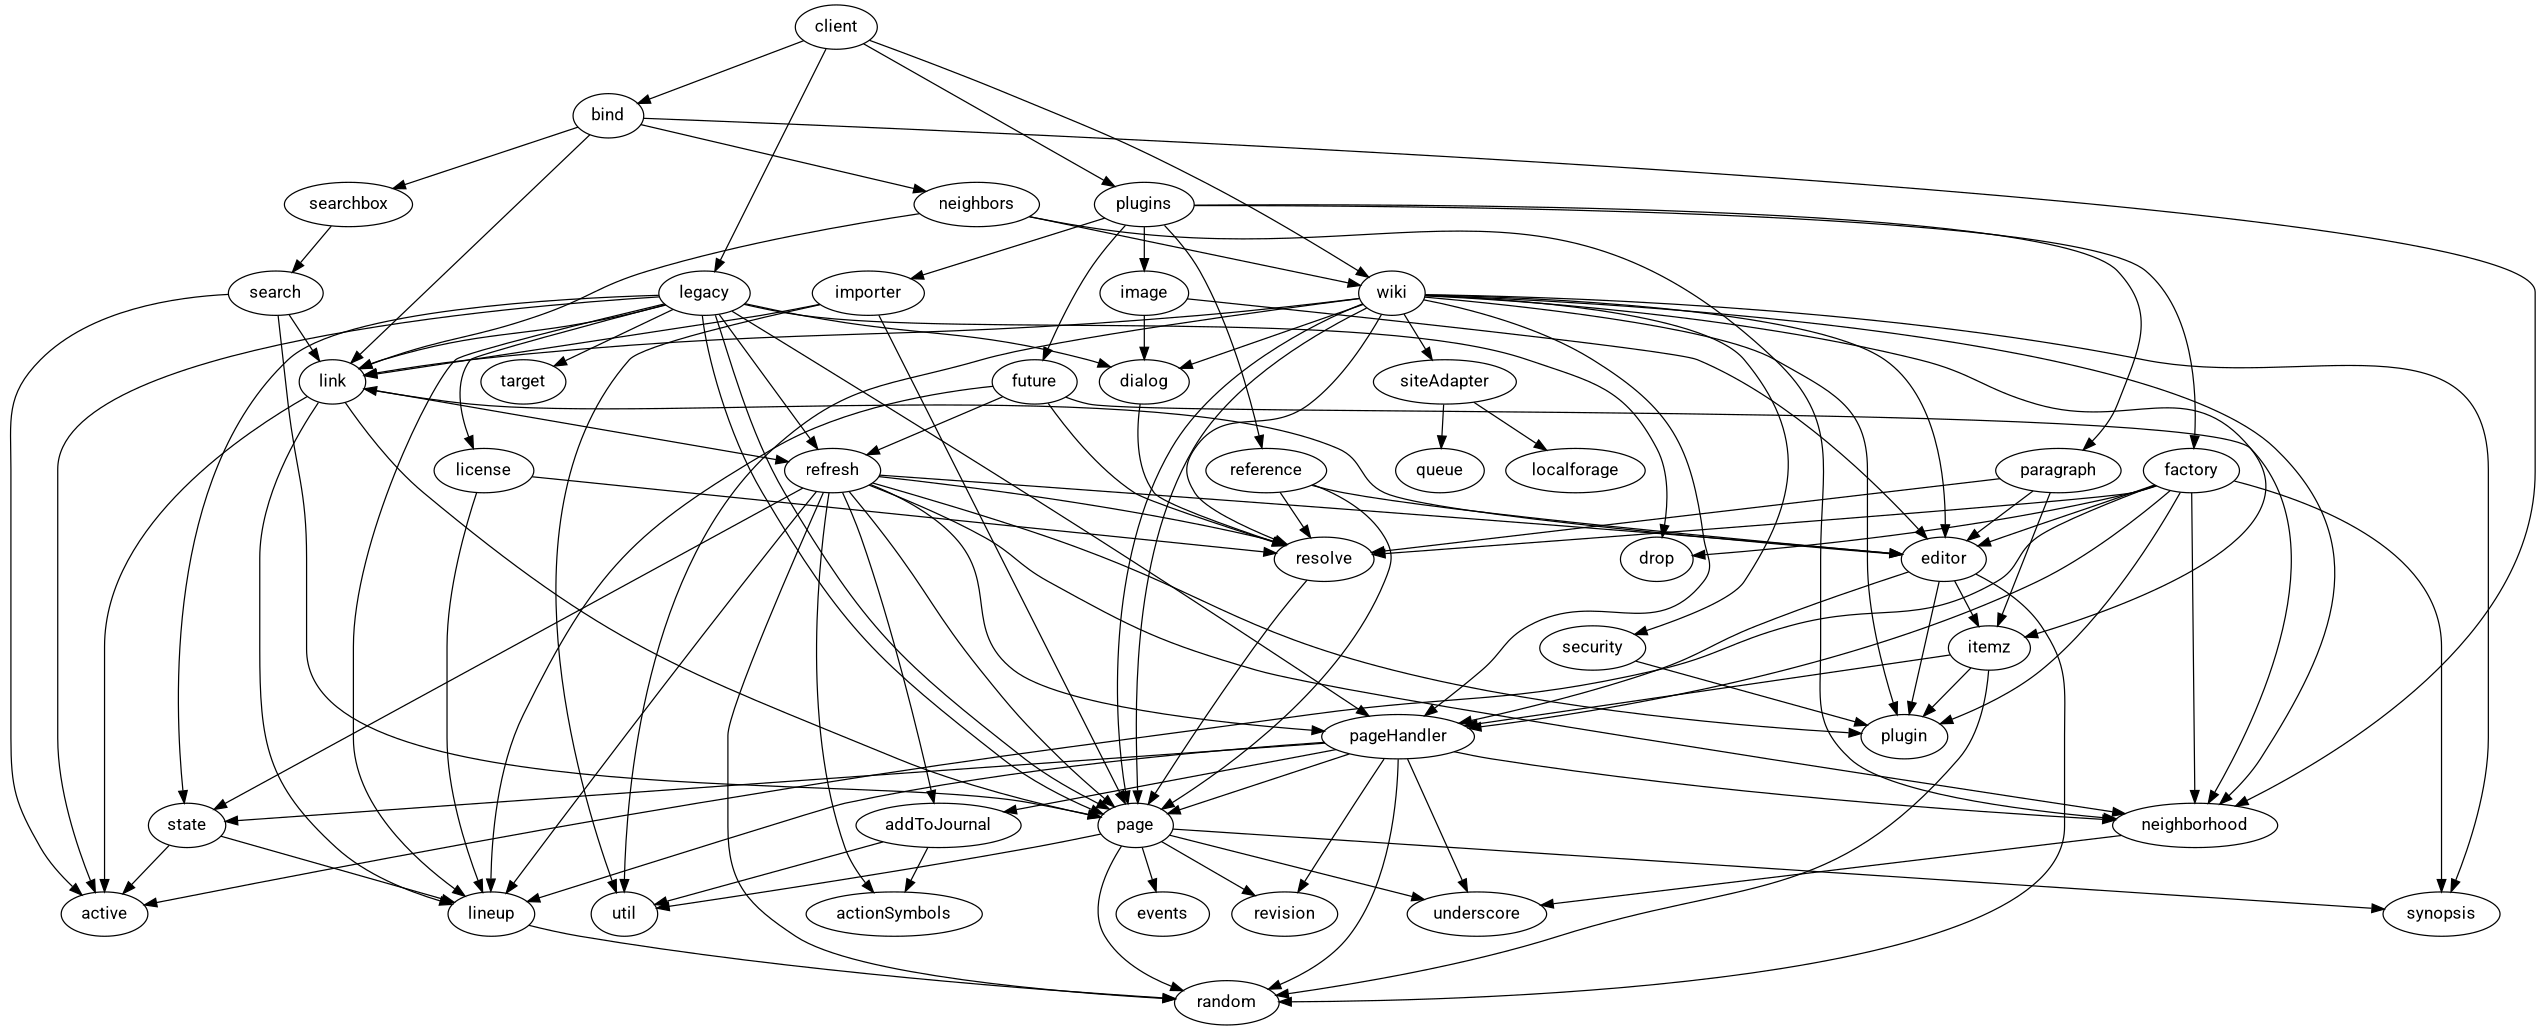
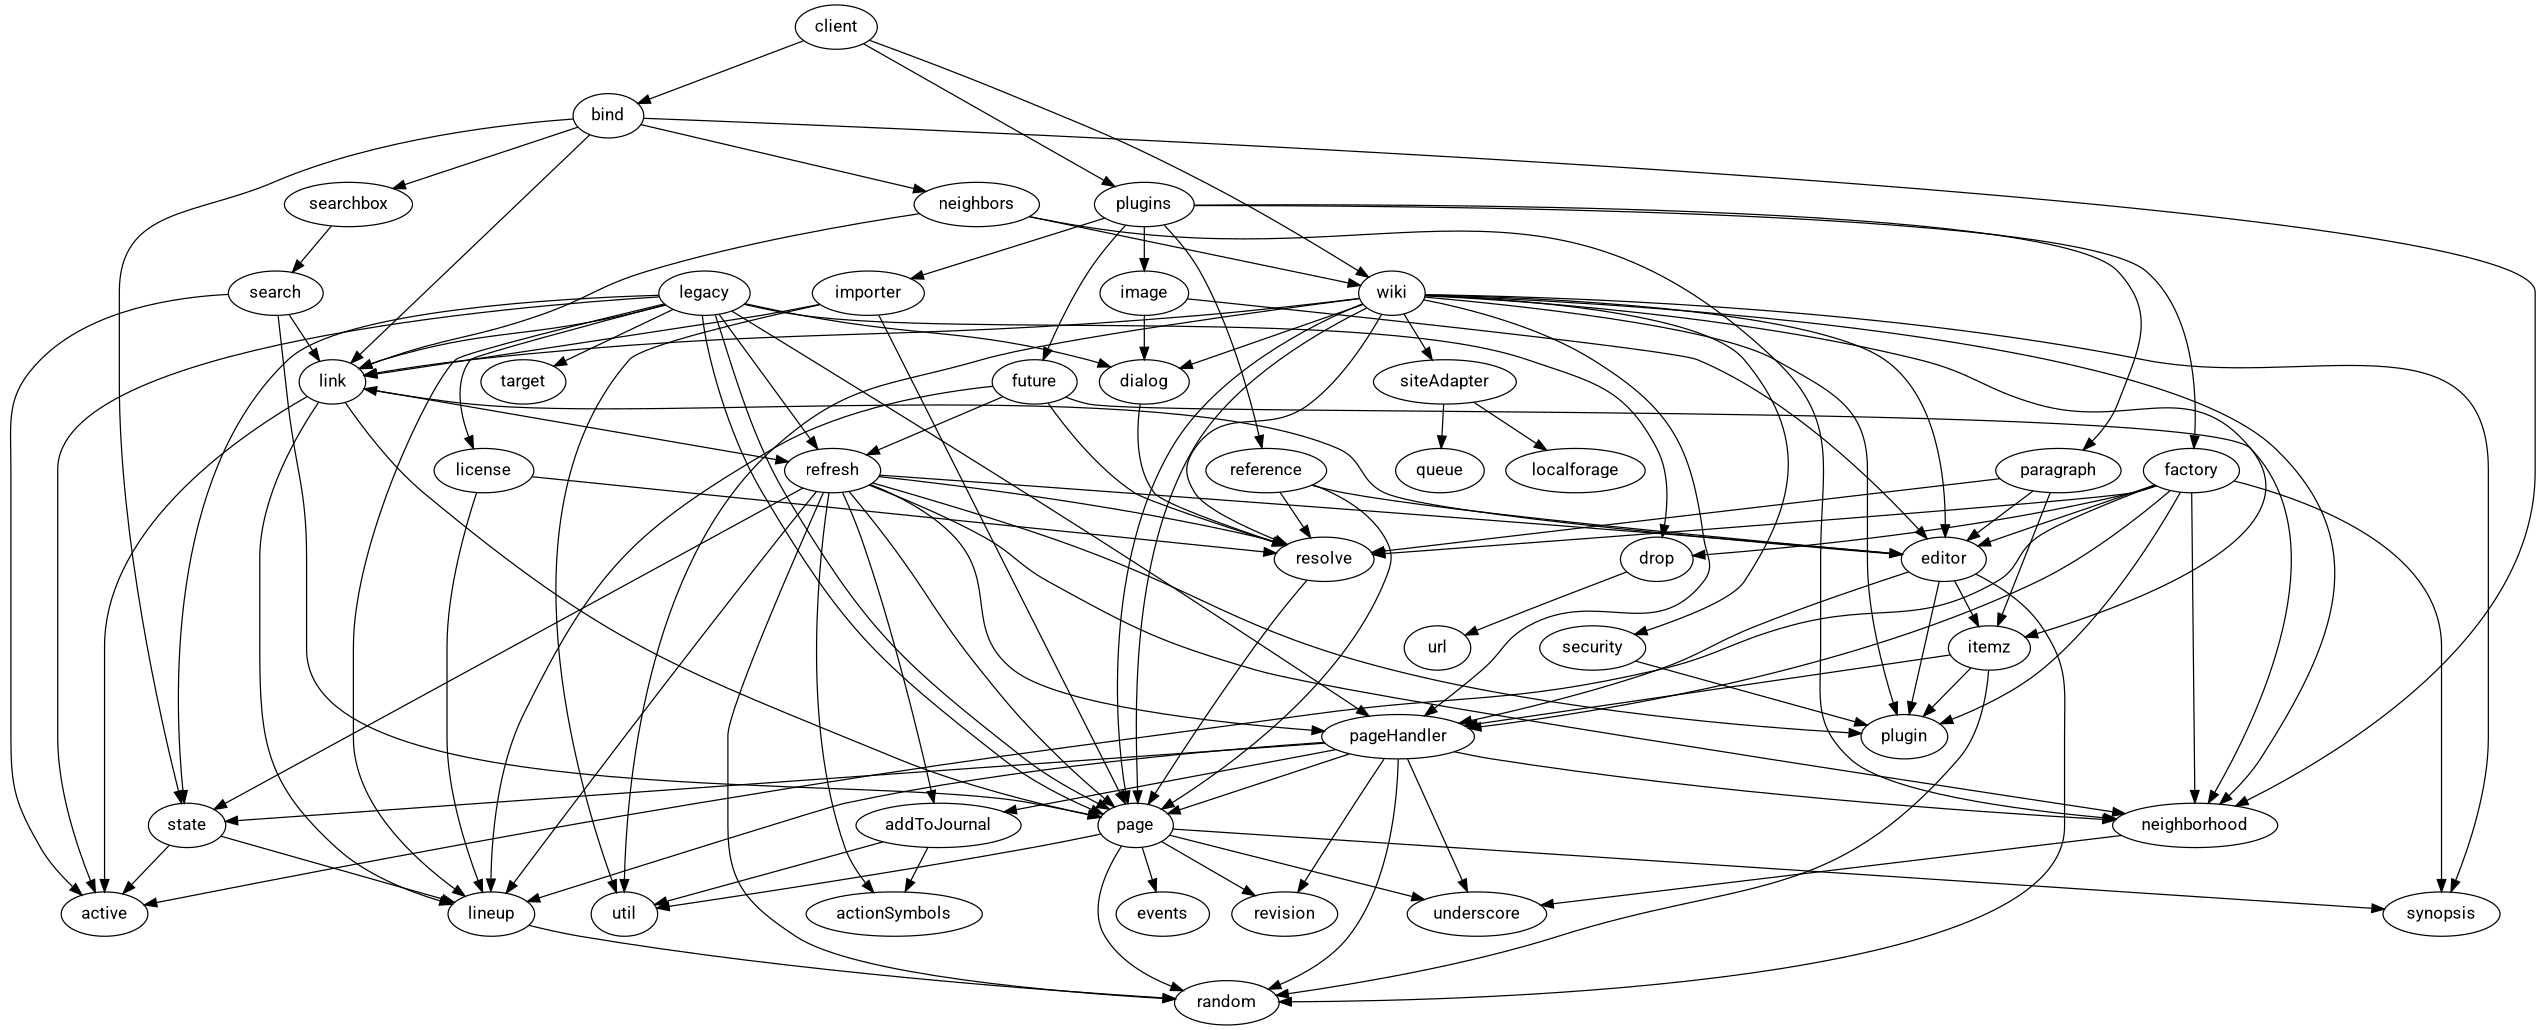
edge "client" -> "legacy": removed
edge "bind" -> "state": added
node "url": added
